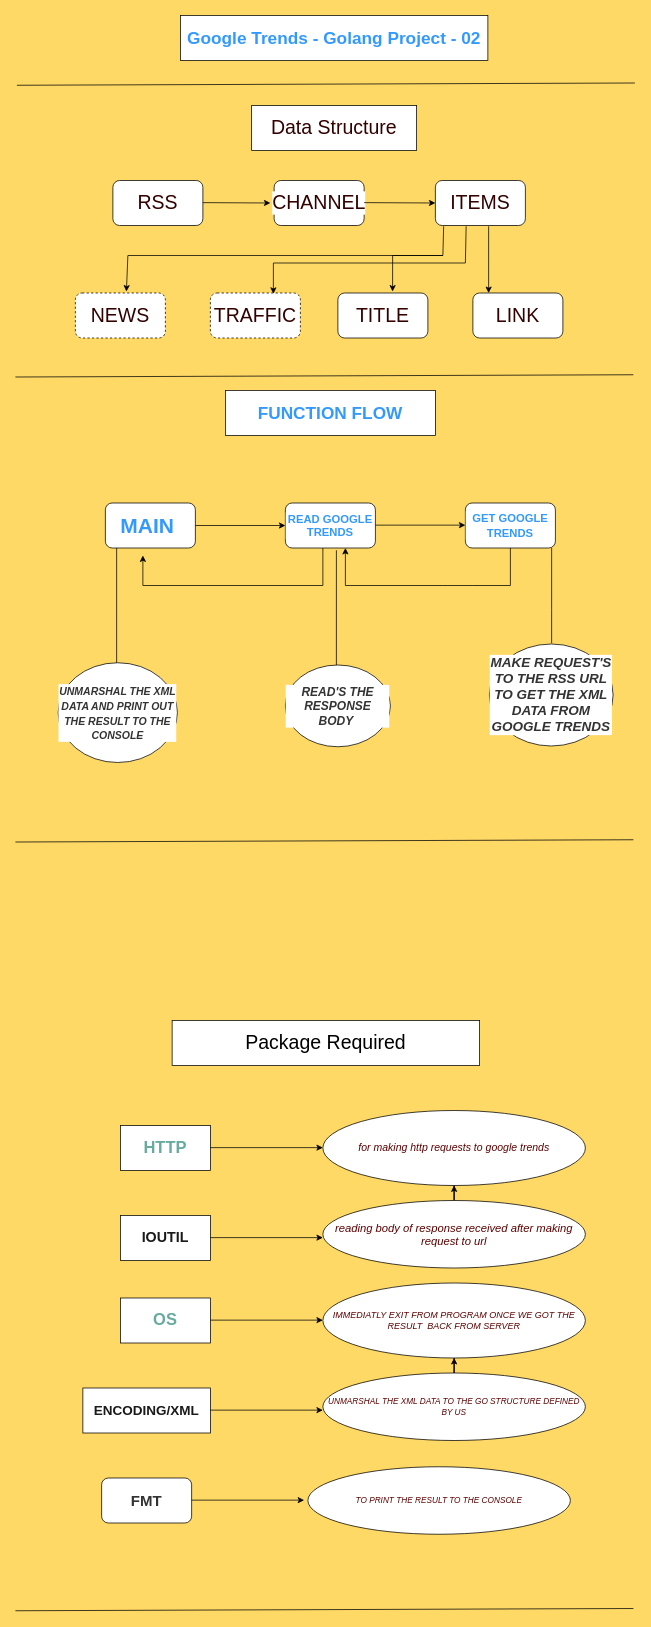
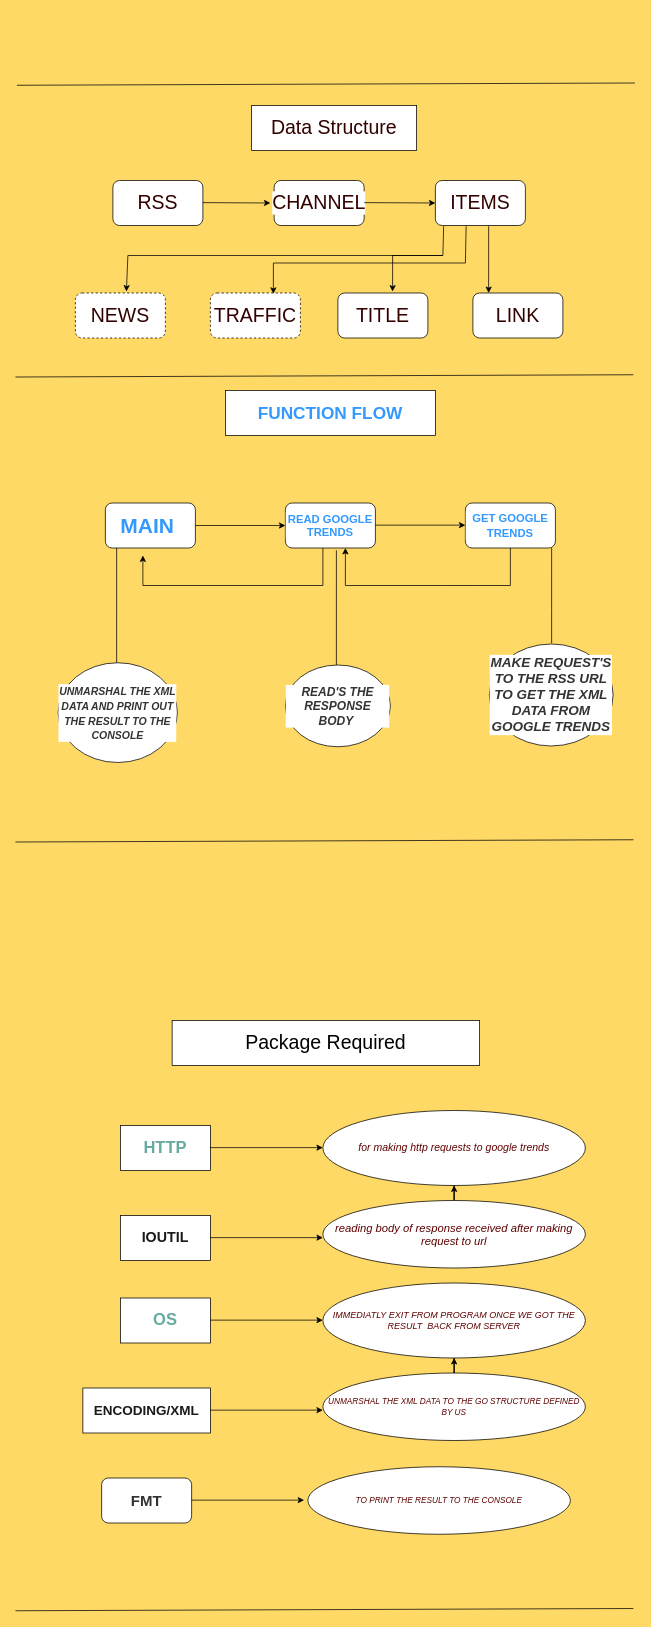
node "Google Trends - Golang Project - 02": removed
